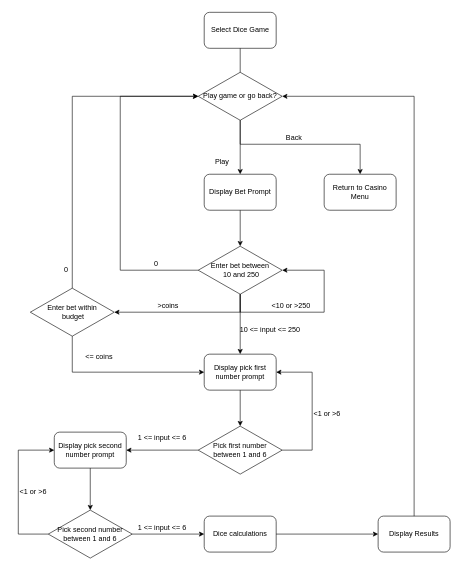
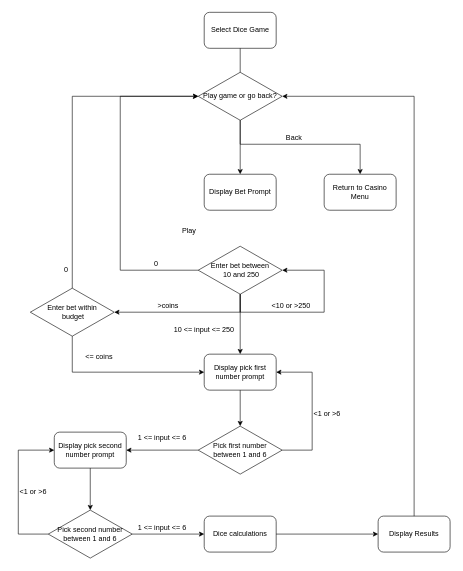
node "Play": moved (222, 162) -> (189, 231)
edge "Display Bet Prompt" -> "Enter bet between 10 and 250": removed
node "10 <= input <= 250": moved (270, 330) -> (204, 330)
